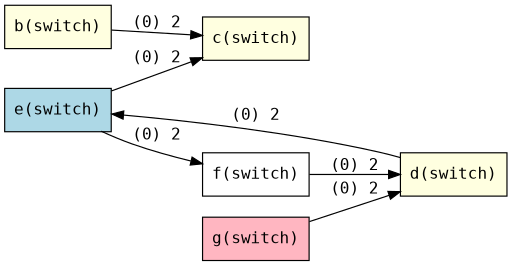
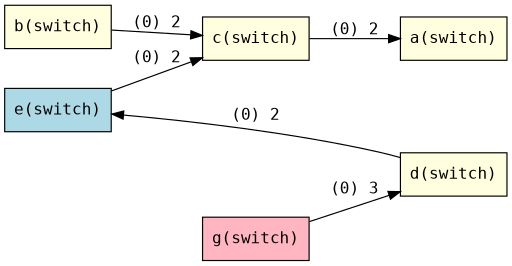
node "a(switch)": added
node "f(switch)": removed
edge "g(switch)" -> "d(switch)": label "(0) 2" -> "(0) 3"
